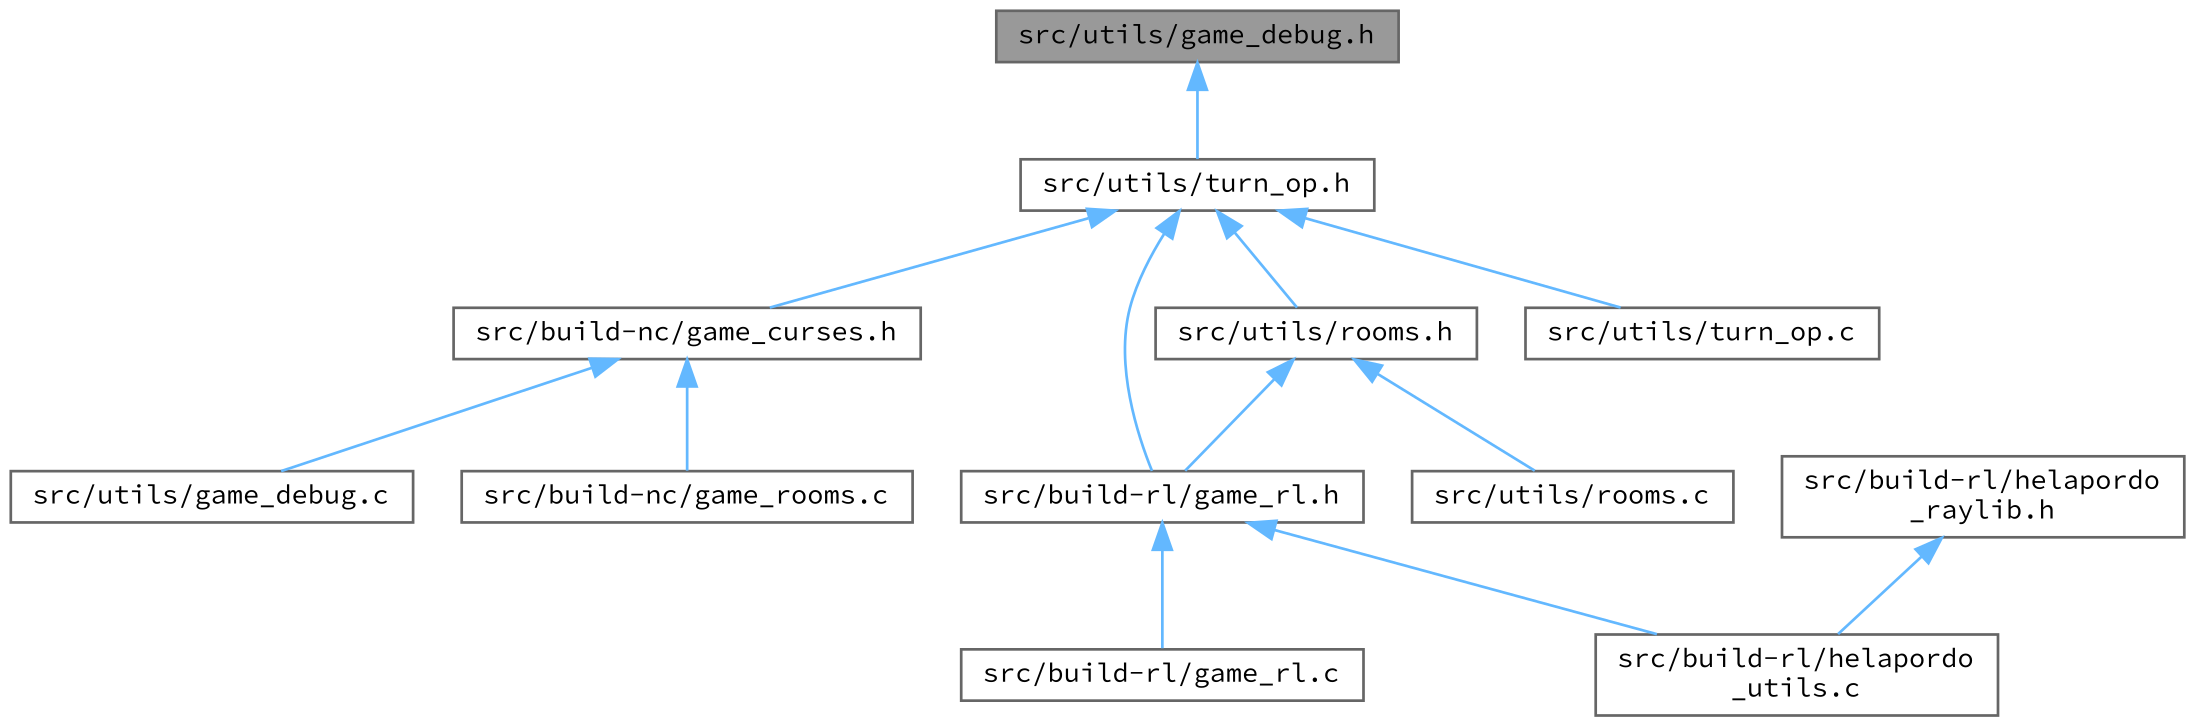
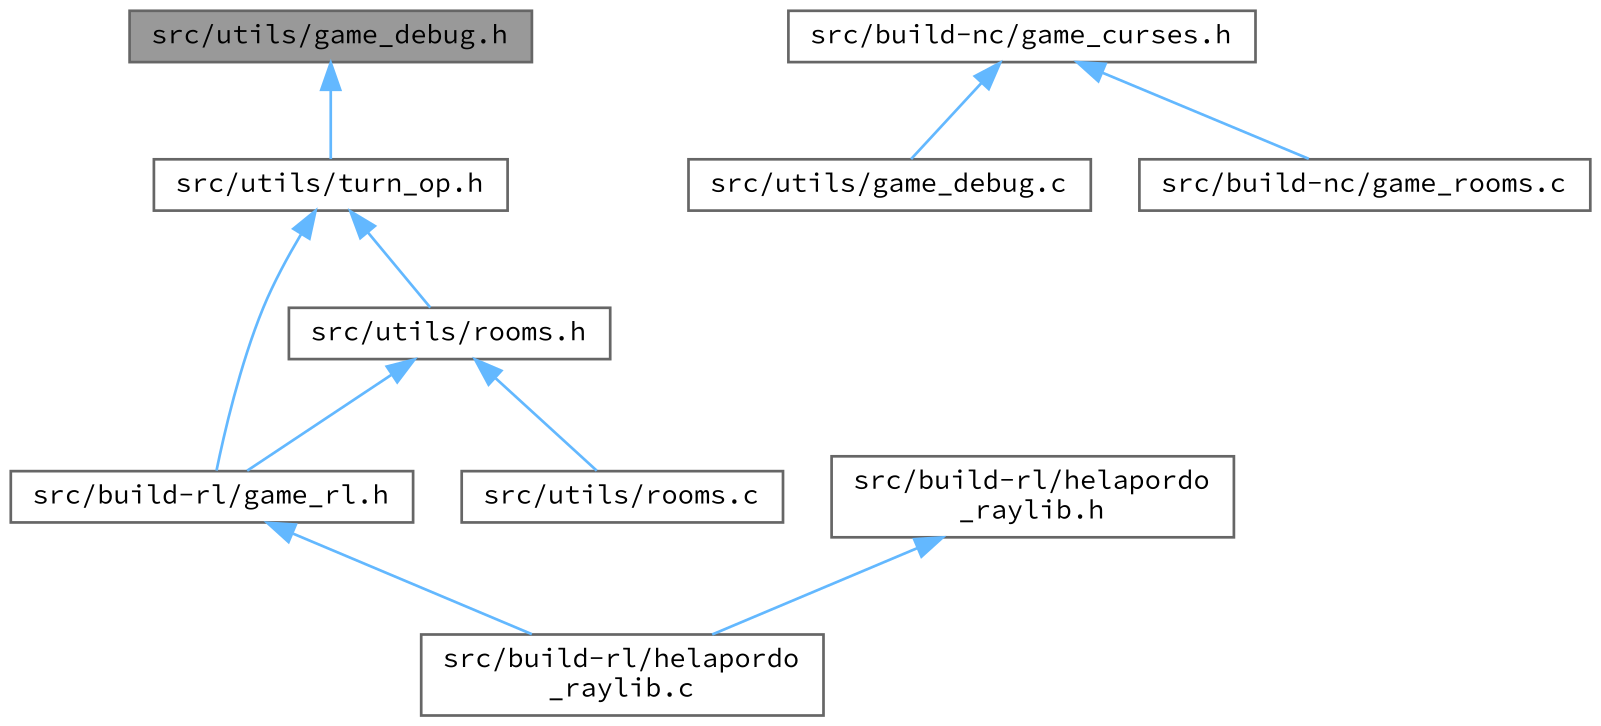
edge "src/build-nc/game_curses.h" -> "src/utils/turn_op.h": removed
node "src/utils/turn_op.c": removed
node "src/build-rl/game_rl.c": removed
node "src/build-rl/helapordo _utils.c": label "src/build-rl/helapordo _utils.c" -> "src/build-rl/helapordo _raylib.c"
